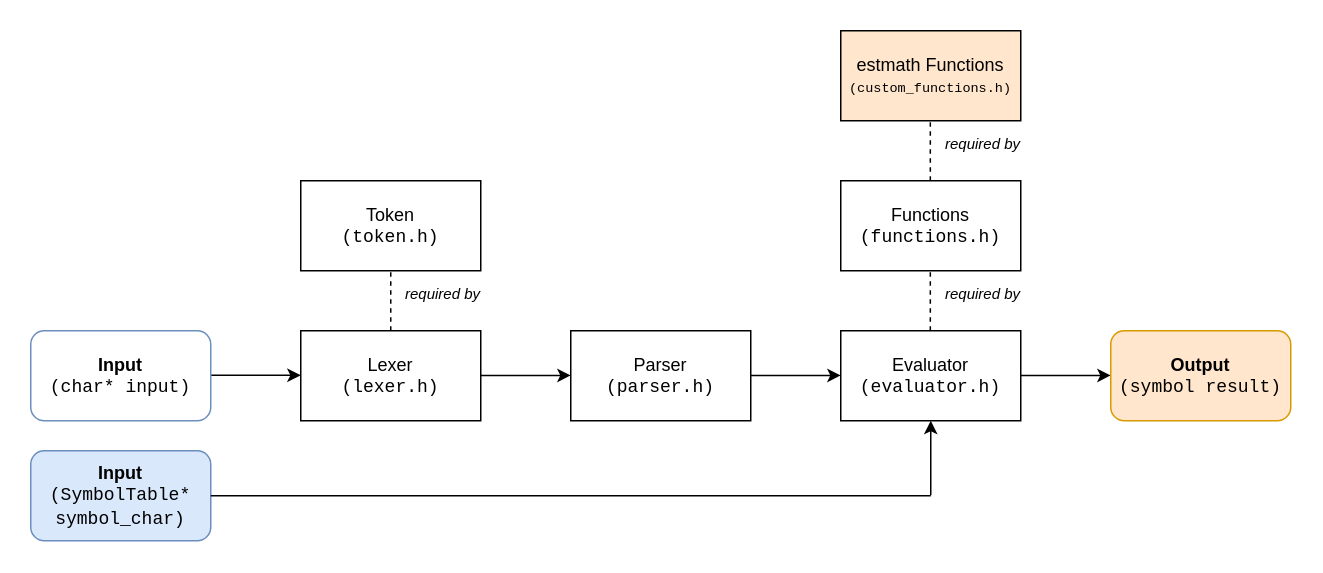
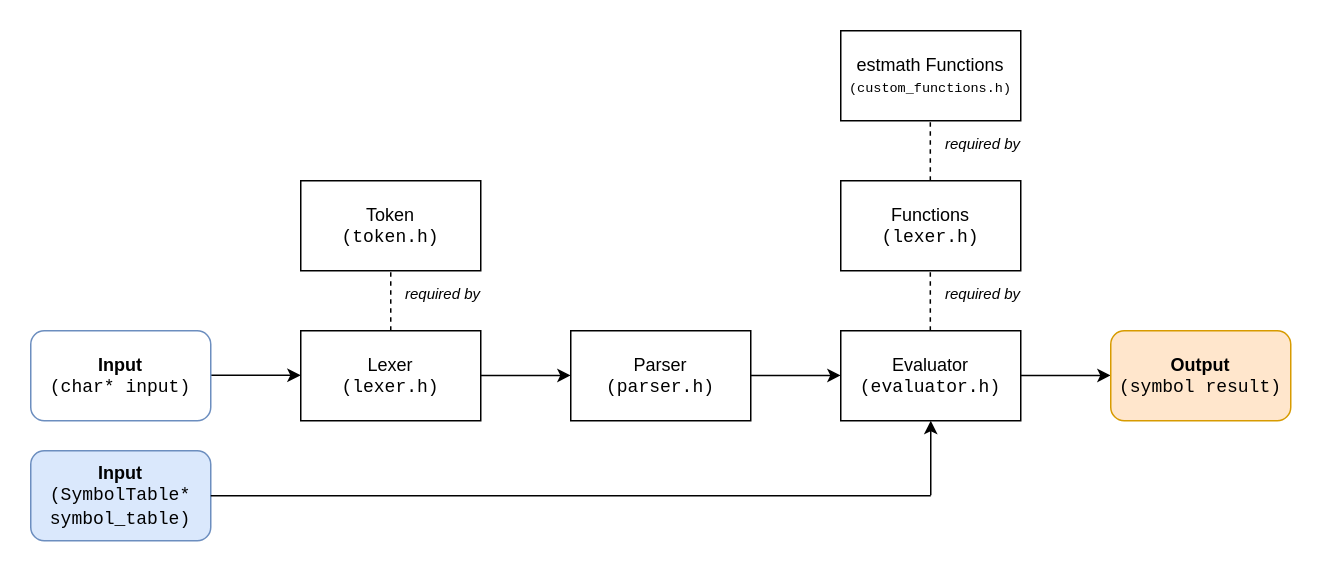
node "estmath Functions (custom_functions.h)": fillcolor #ffe6cc -> #ffffff
node "Functions (functions.h)": label "Functions (functions.h)" -> "Functions (lexer.h)"
node "Input (SymbolTable* symbol_char)": label "Input (SymbolTable* symbol_char)" -> "Input (SymbolTable* symbol_table)"
